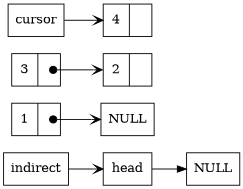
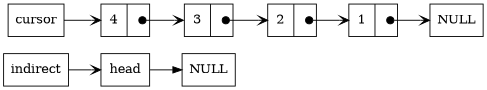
edge "4" -- "3": added
edge "2" -- "1": added
